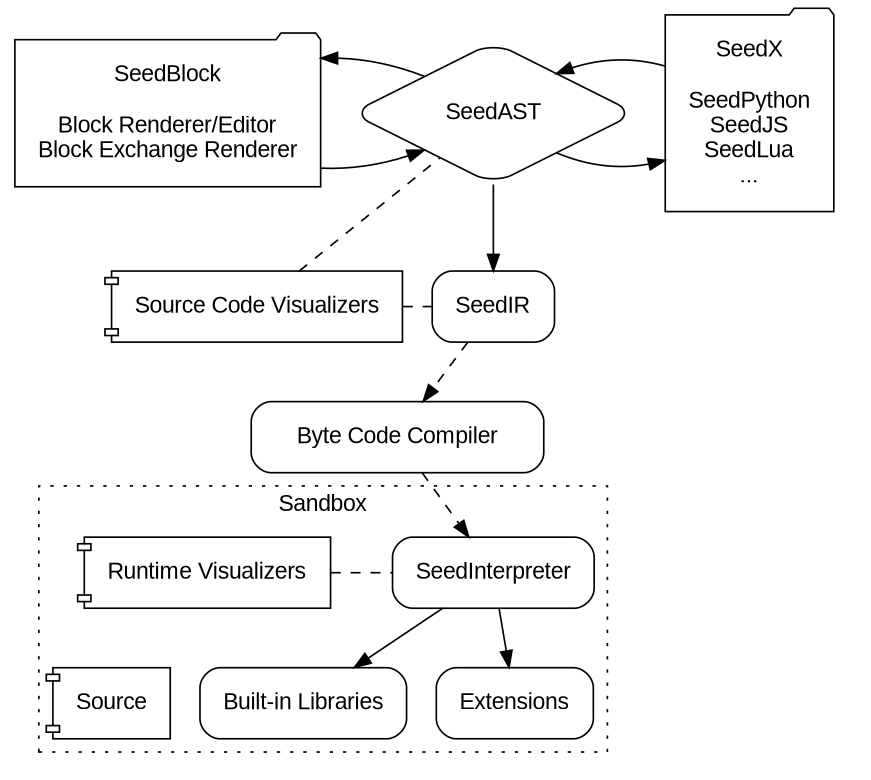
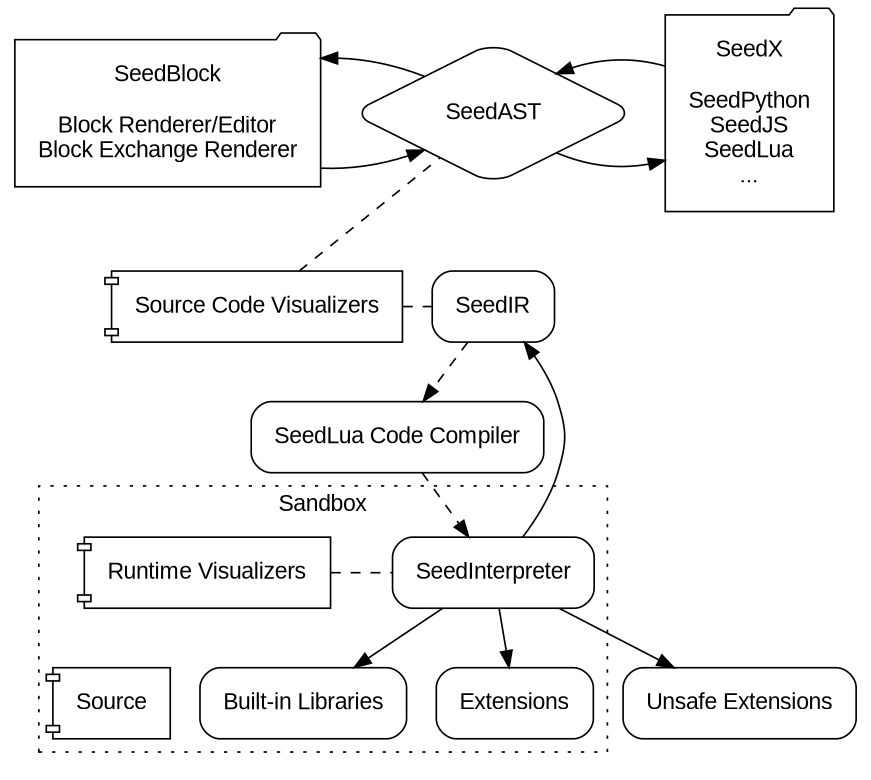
edge "SeedAST" -> "SeedIR": now "SeedInterpreter" -> "SeedIR"
node "Byte Code Compiler": label "Byte Code Compiler" -> "SeedLua Code Compiler"
node "Unsafe Extensions": added
